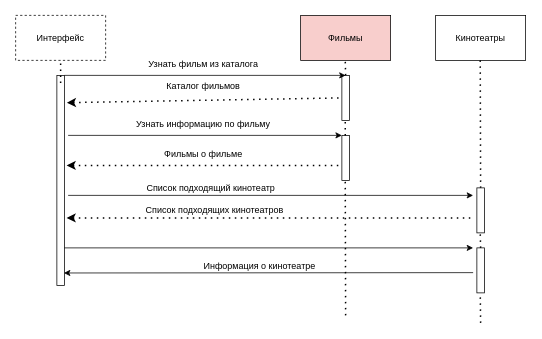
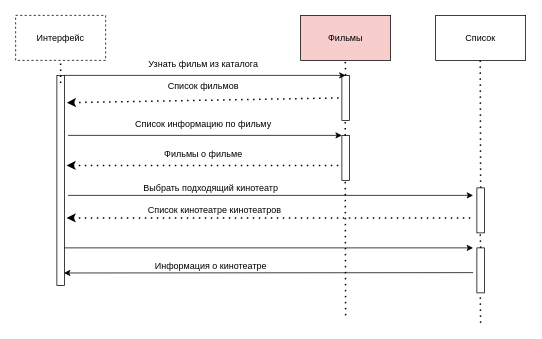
node "Кинотеатры": label "Кинотеатры" -> "Список"
node "Каталог фильмов": label "Каталог фильмов" -> "Список фильмов"
node "Узнать информацию по фильму": label "Узнать информацию по фильму" -> "Список информацию по фильму"
node "Список подходящий кинотеатр": label "Список подходящий кинотеатр" -> "Выбрать подходящий кинотеатр"
node "Список подходящих кинотеатров": label "Список подходящих кинотеатров" -> "Список кинотеатре кинотеатров"
node "Информация о кинотеатре": moved (259, 267) -> (210, 267)
